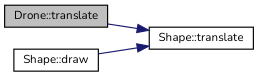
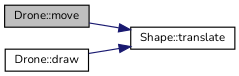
node "Drone::translate": label "Drone::translate" -> "Drone::move"
node "Shape::draw": label "Shape::draw" -> "Drone::draw"
